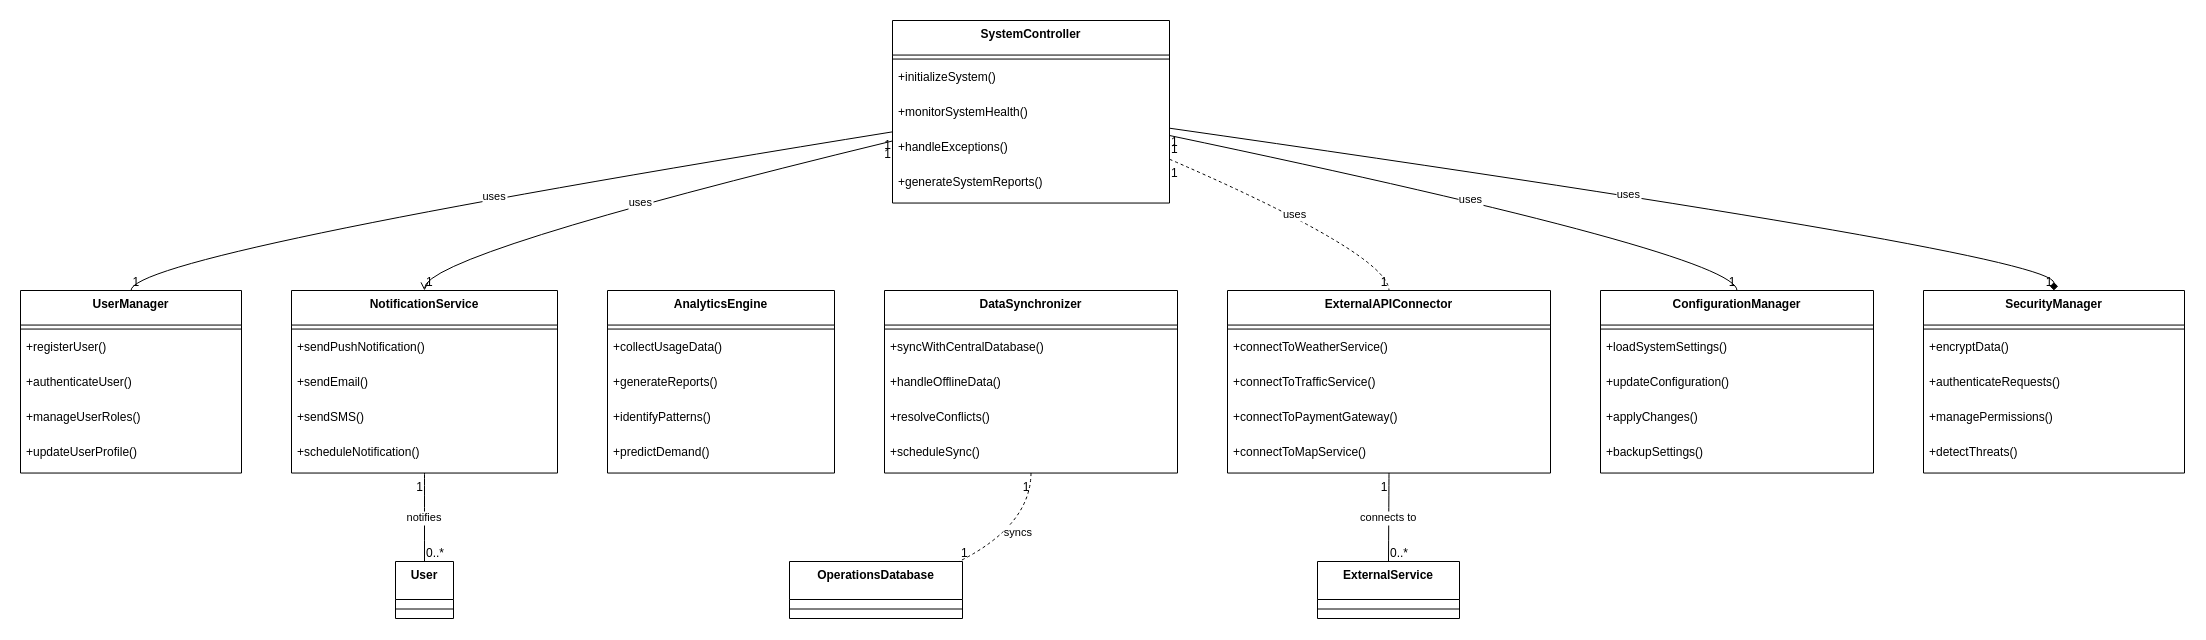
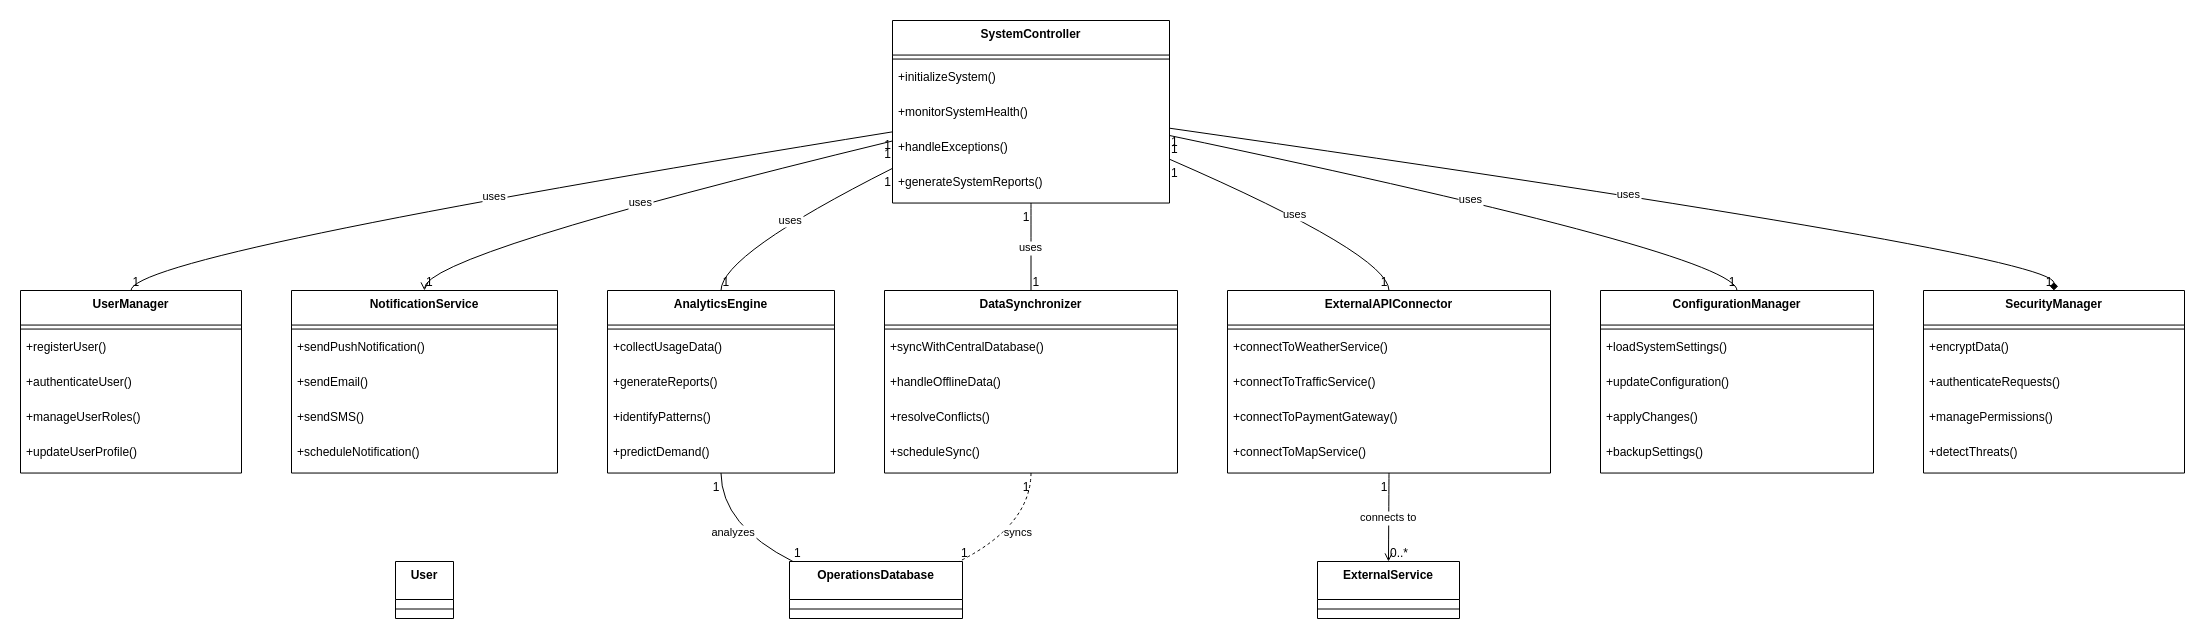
edge "SystemController" -- "ExternalAPIConnector": style dashed -> solid
edge "SystemController" -- "AnalyticsEngine": added, labels "1", "uses", "1"
edge "SystemController" -- "DataSynchronizer": added, labels "1", "uses", "1"
edge "NotificationService" -- "User": removed, labels "1", "notifies", "0..*"
edge "AnalyticsEngine" -- "OperationsDatabase": added, labels "1", "analyzes", "1"
edge "ExternalAPIConnector" -- "ExternalService": arrowhead none -> open
